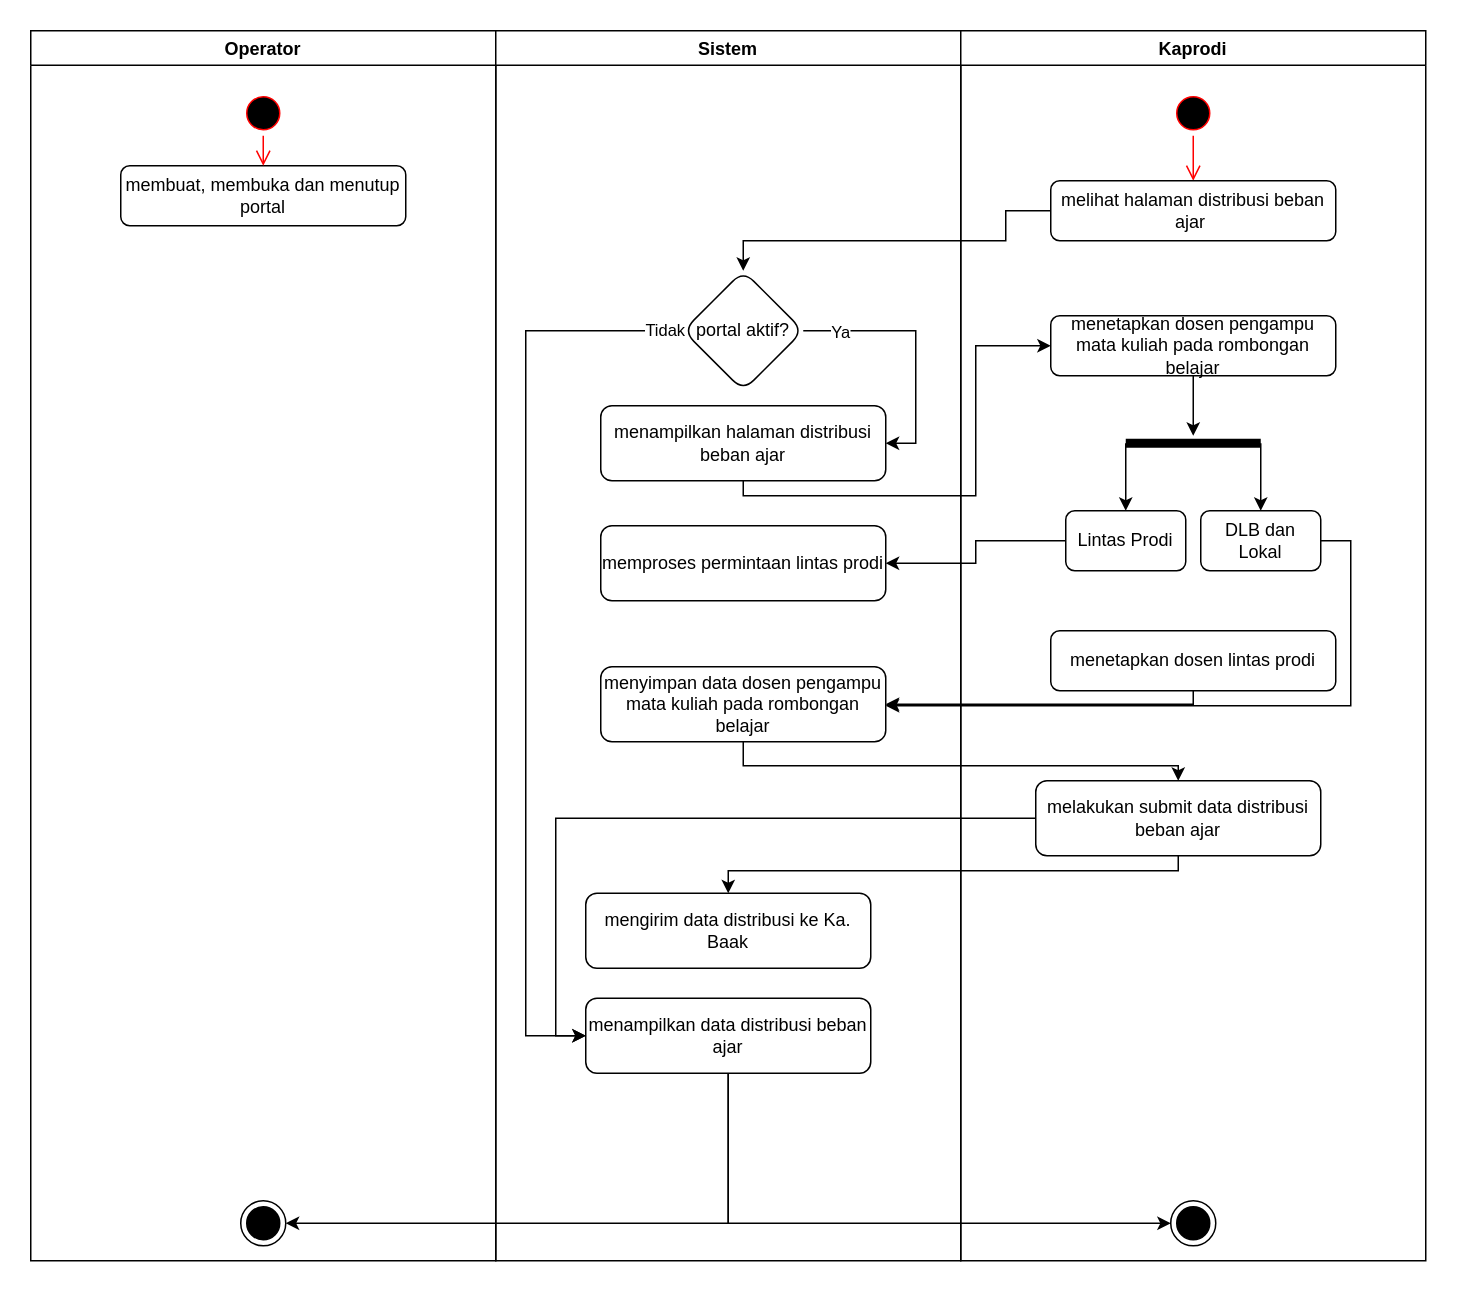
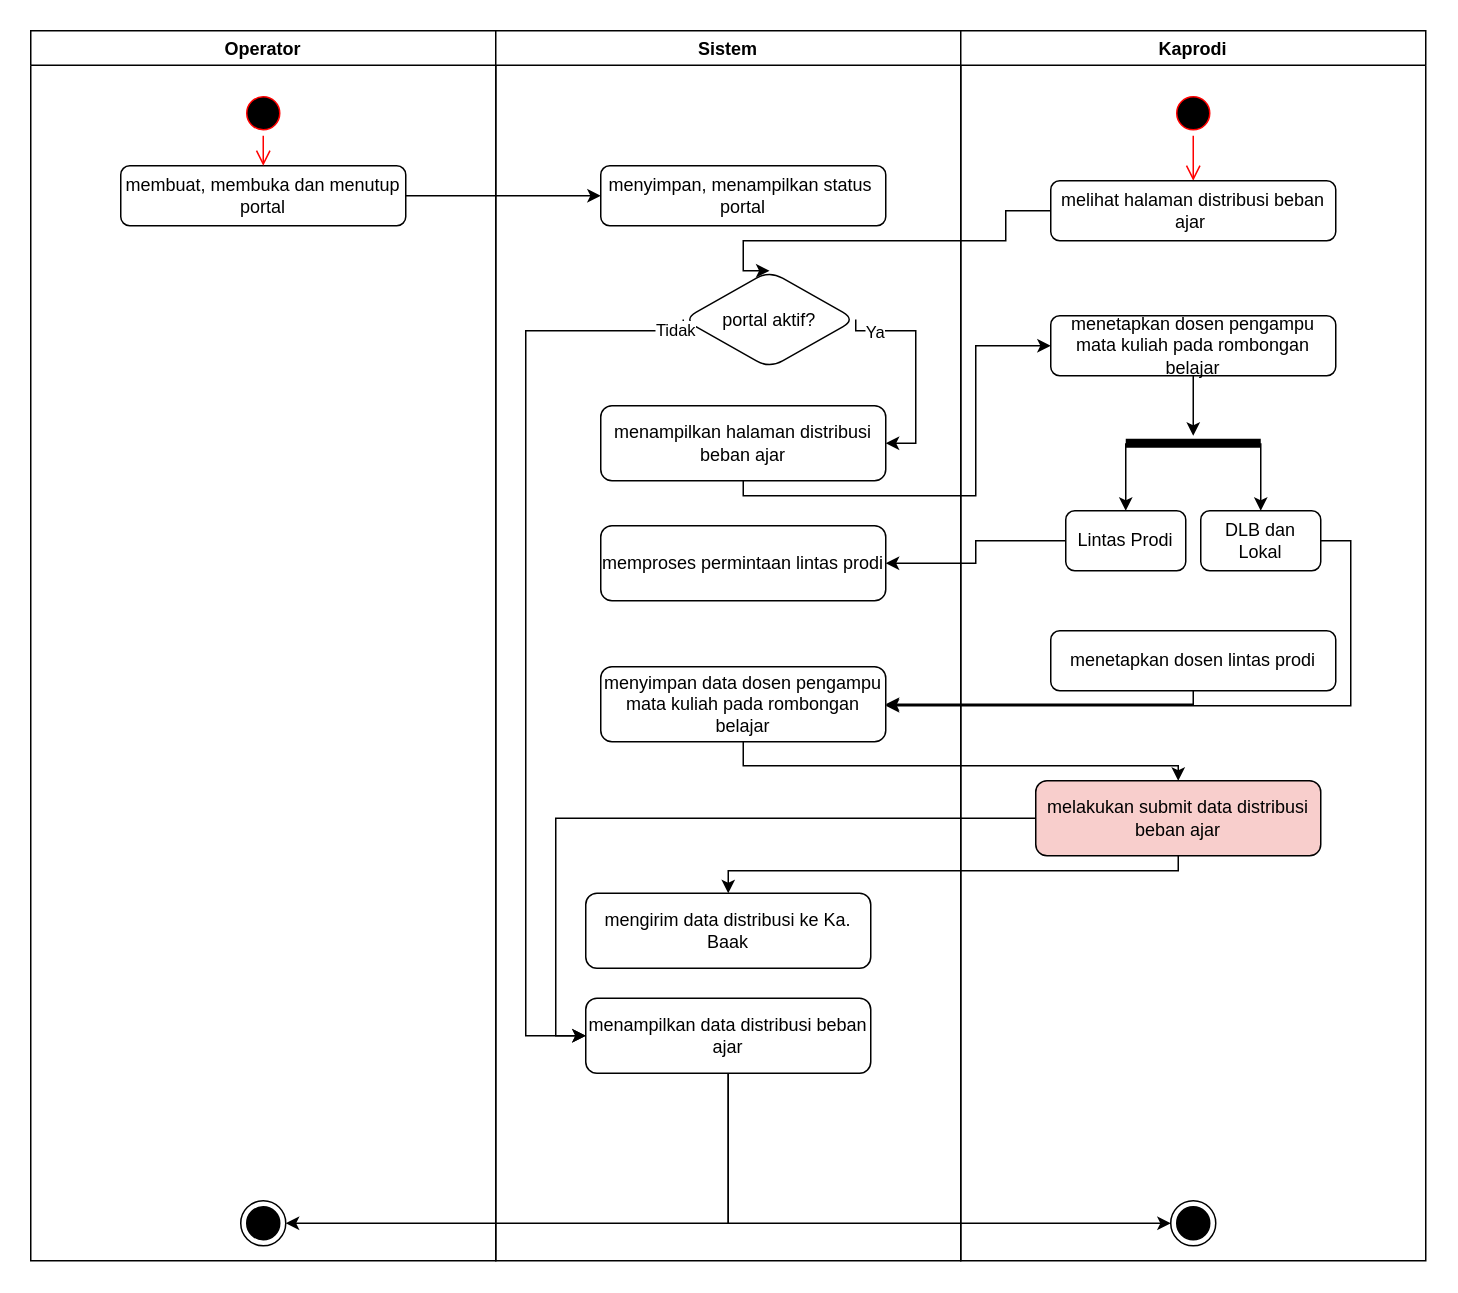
edge "membuat, membuka dan menutup portal" -> "menyimpan, menampilkan status portal": added
node "menyimpan, menampilkan status portal": added
node "portal aktif?": size 120x120 -> 173x98
node "melakukan submit data distribusi beban ajar": fillcolor #ffffff -> #f8cecc
